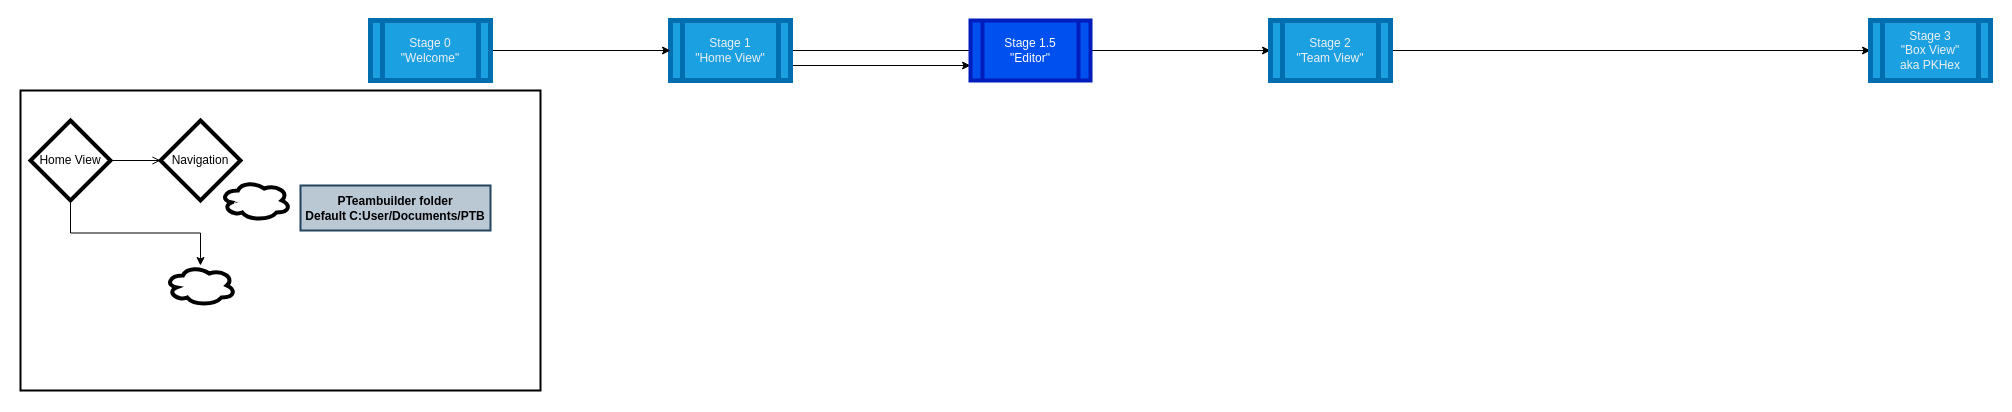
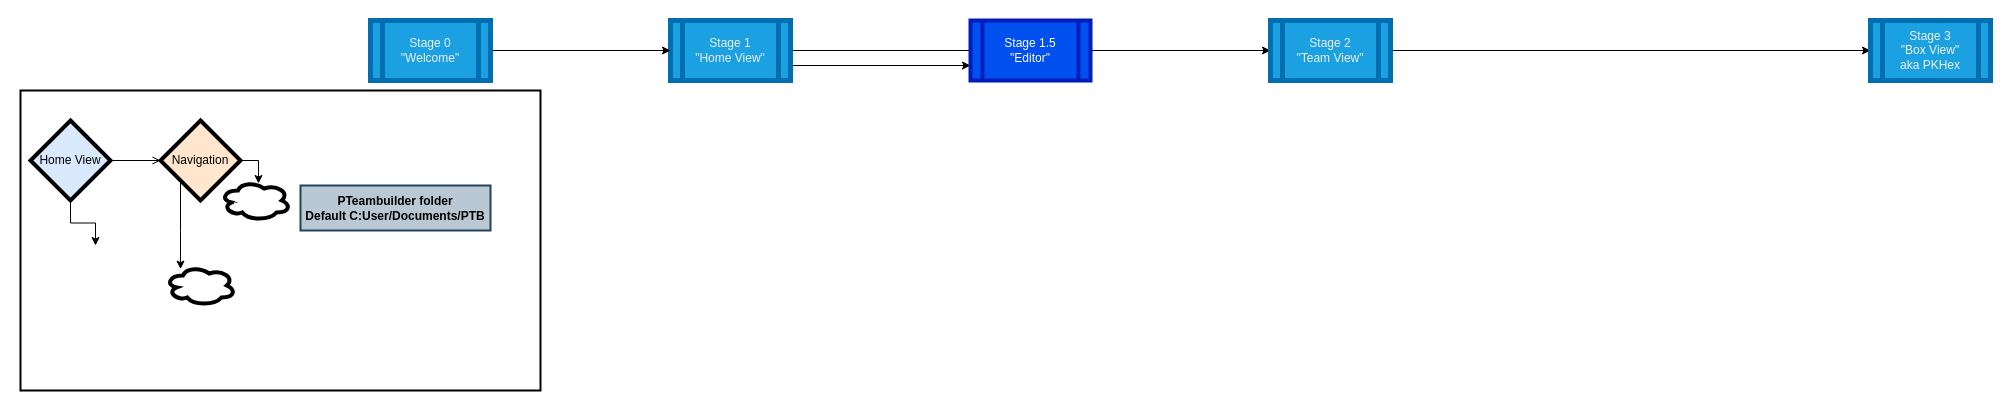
node "Home View": fillcolor #ffffff -> #dae8fc
node "Navigation": fillcolor #ffffff -> #ffe6cc
edge "Navigation" -> "Settings": added
edge "Navigation" -> "Profile": added
edge "Home View" -> "Profile": now "Home View" -> "Send to Home View"
